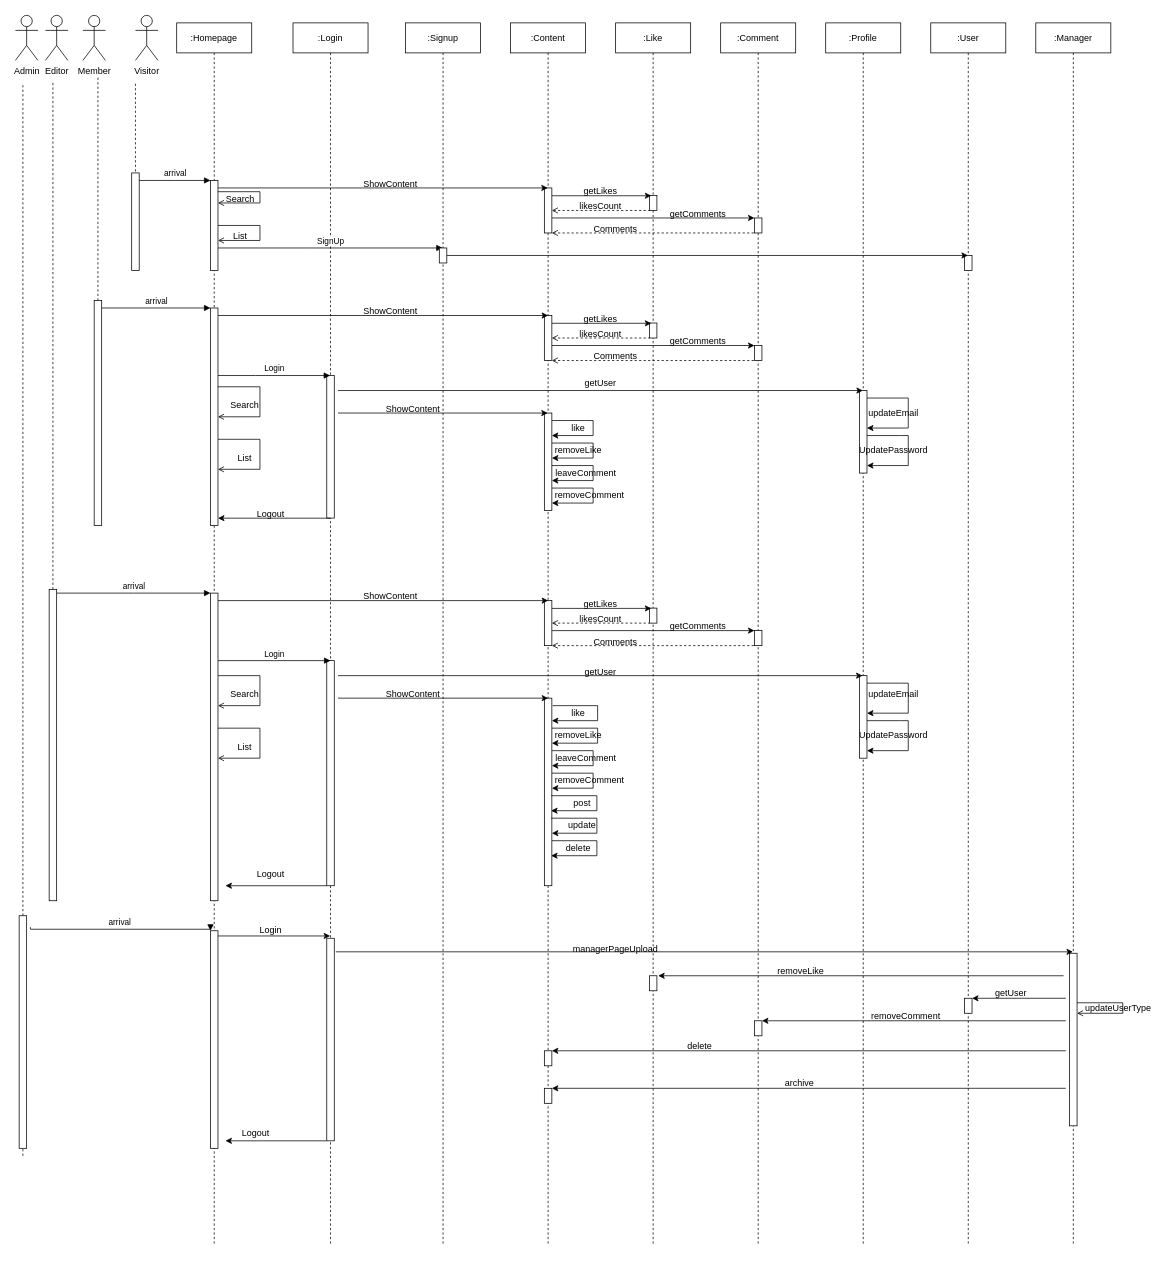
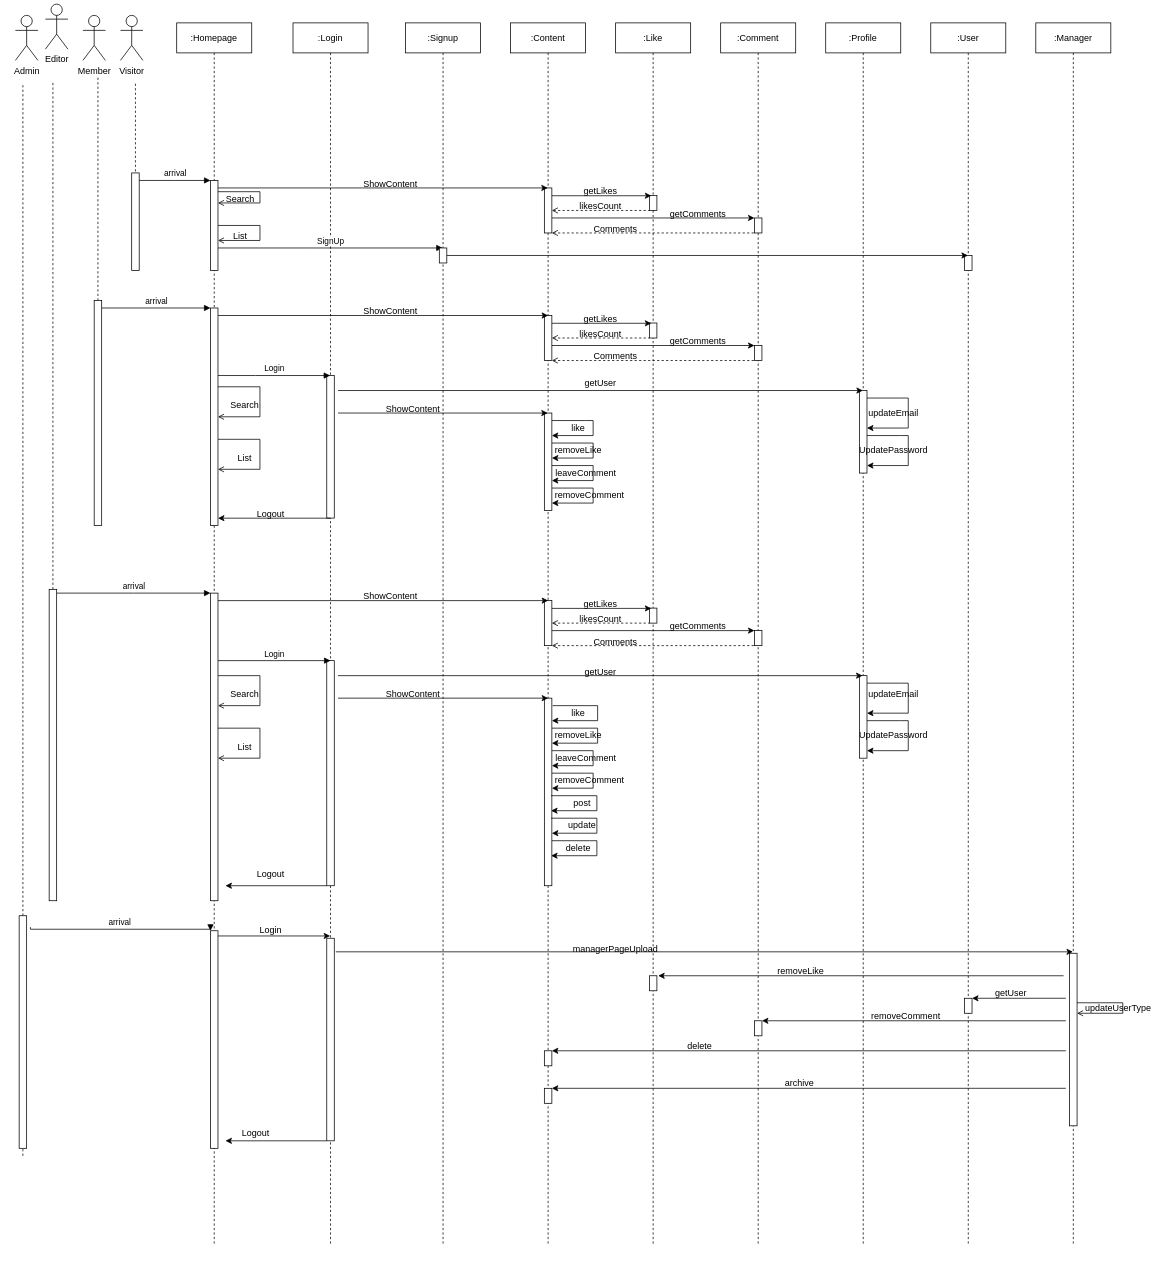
node "Editor": moved (57, 38) -> (57, 27)
node "Visitor": moved (147, 38) -> (132, 38)
